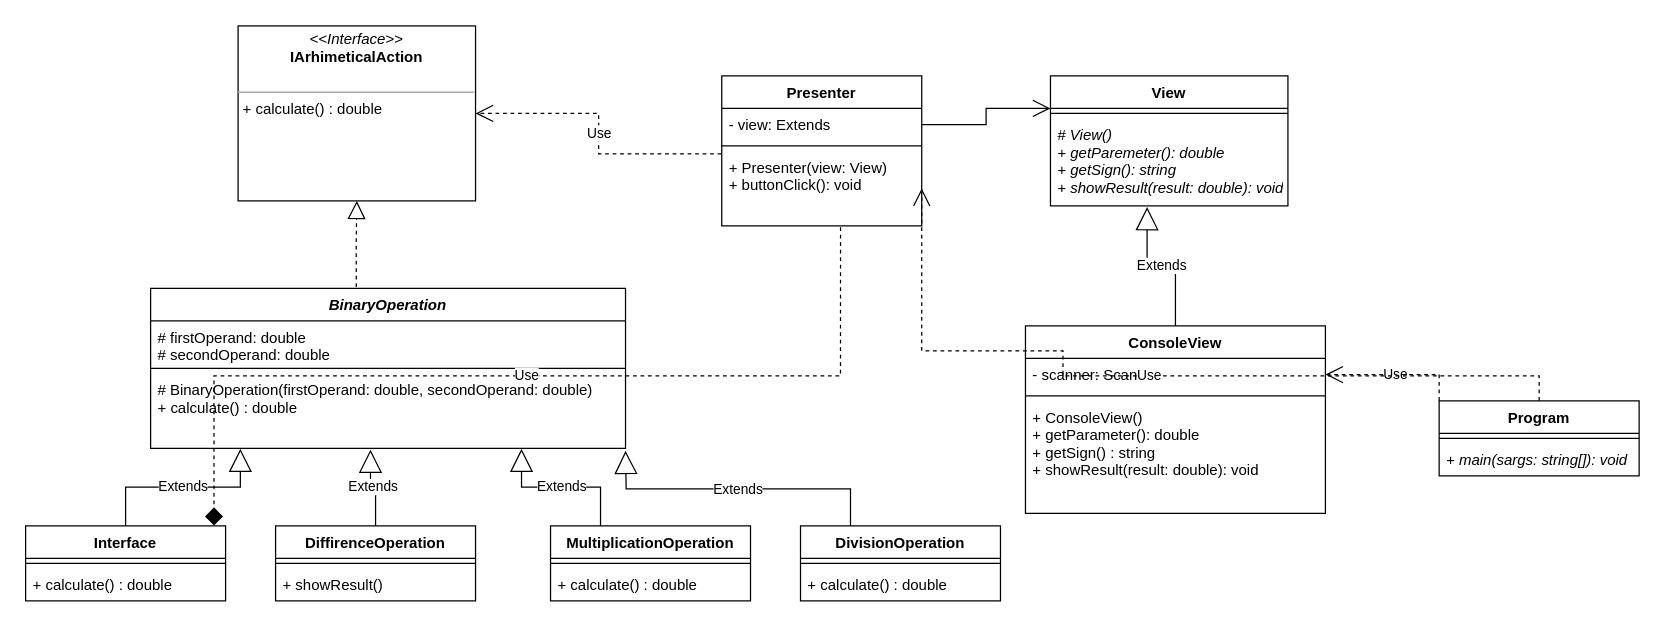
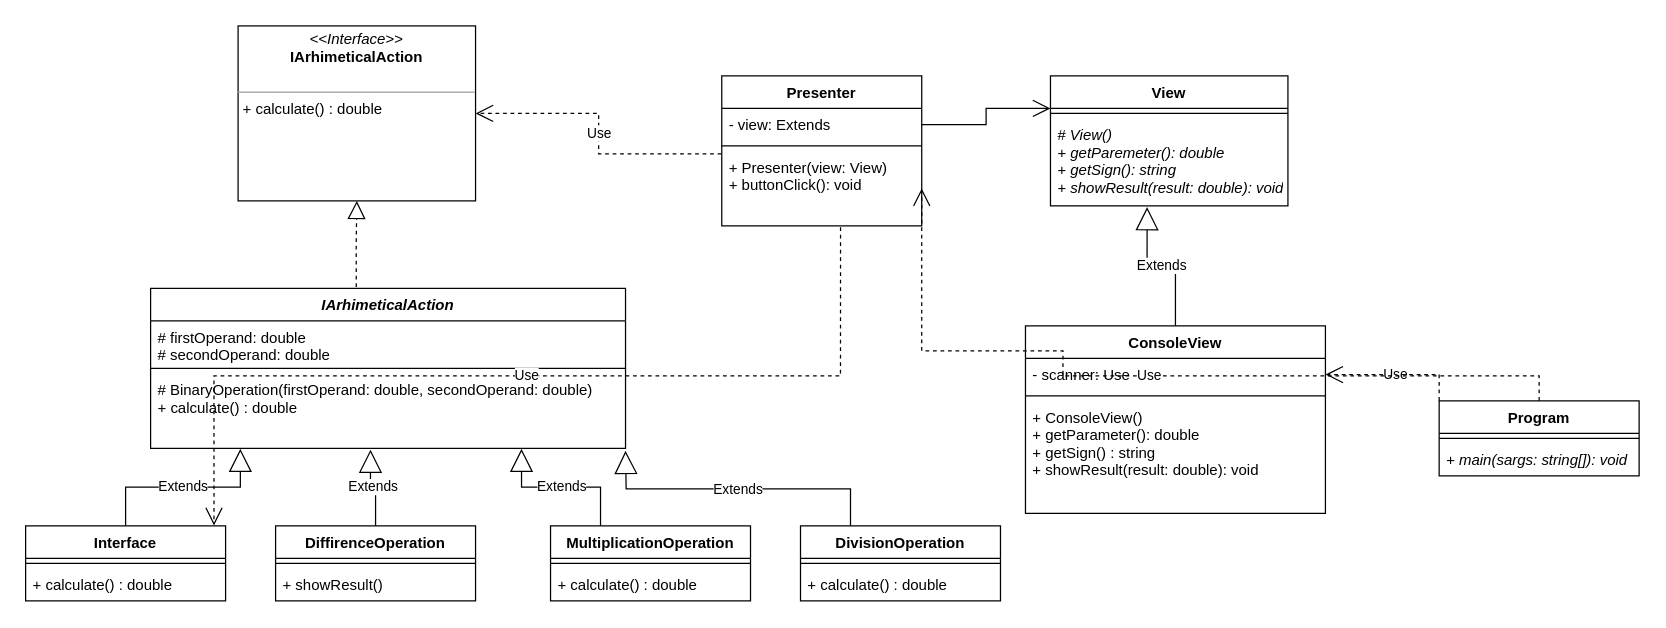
node "BinaryOperation": label "BinaryOperation" -> "IArhimeticalAction"
node "- scanner: Scanner": label "- scanner: Scanner" -> "- scanner: Use"
edge "+ Presenter(view: View) + buttonClick(): void" -> "Interface": arrowhead diamond -> open
